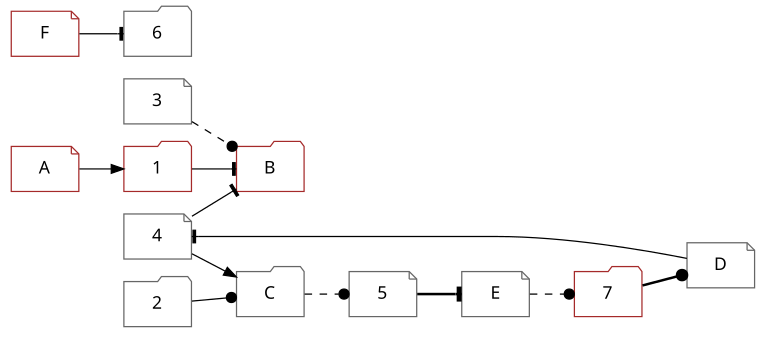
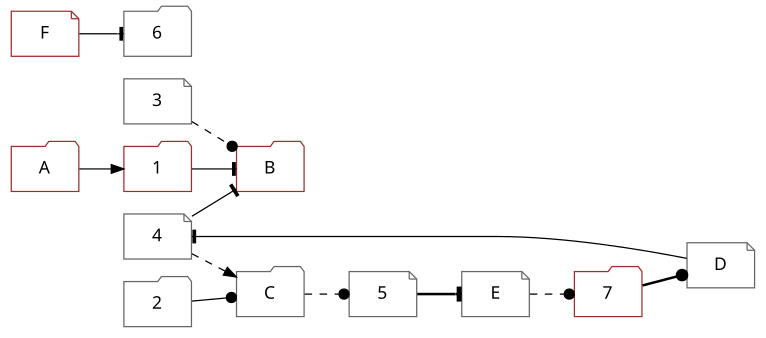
node "A": shape note -> folder
edge "4" -> "C": style solid -> dashed
